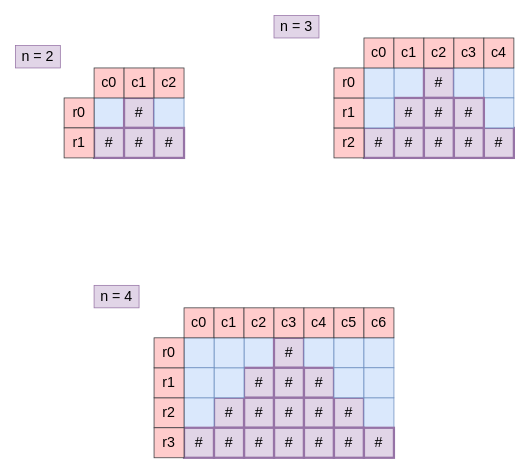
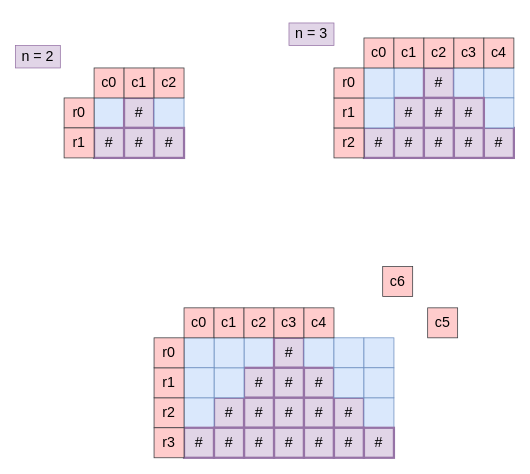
node "n = 3": moved (297, 27) -> (312, 34)
node "n = 4": removed
node "c5": moved (349, 323) -> (443, 323)
node "c6": moved (379, 323) -> (398, 282)
